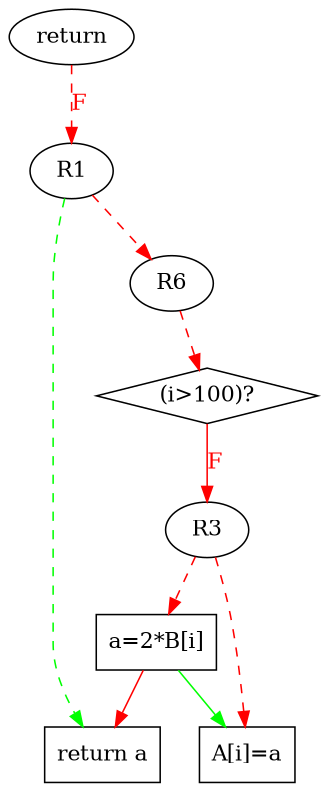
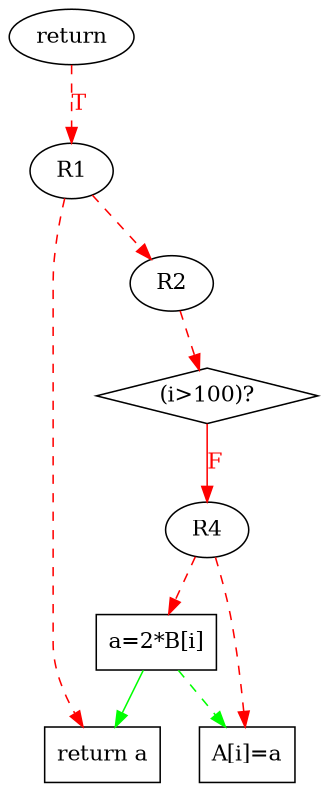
edge "return" -> "R1": label "F" -> "T"
node "R6": label "R6" -> "R2"
edge "R1" -> "return a": color green -> red
node "R3": label "R3" -> "R4"
edge "a=2*B[i]" -> "return a": color red -> green
edge "a=2*B[i]" -> "A[i]=a": style solid -> dashed
